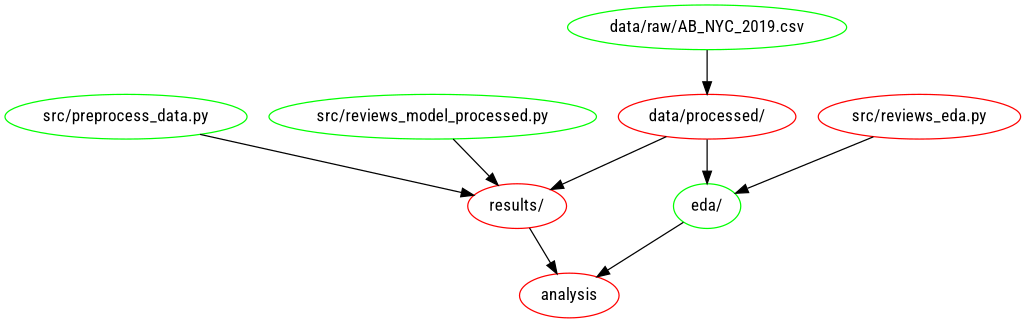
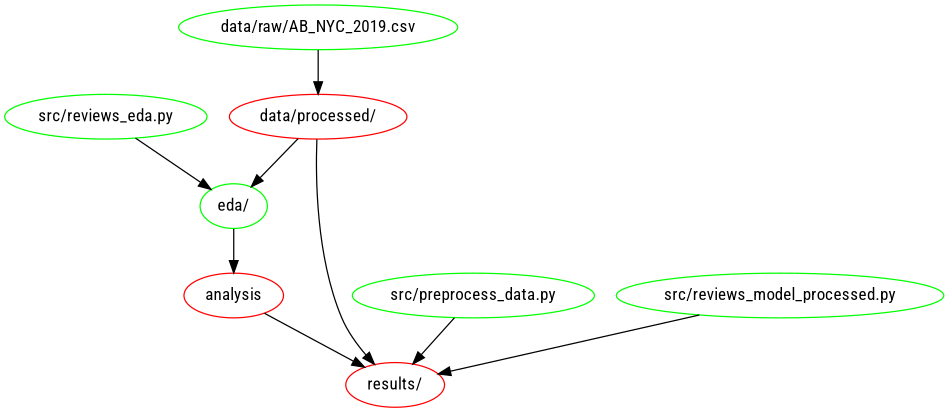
node "src/reviews_eda.py": color red -> green
edge "results/" -> "analysis": reversed
